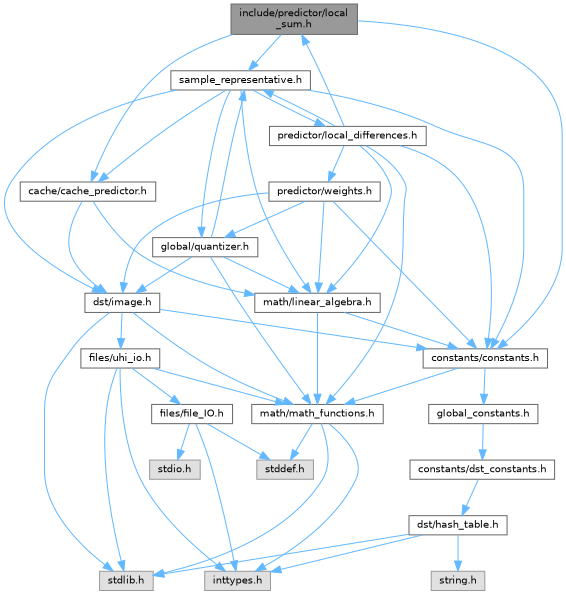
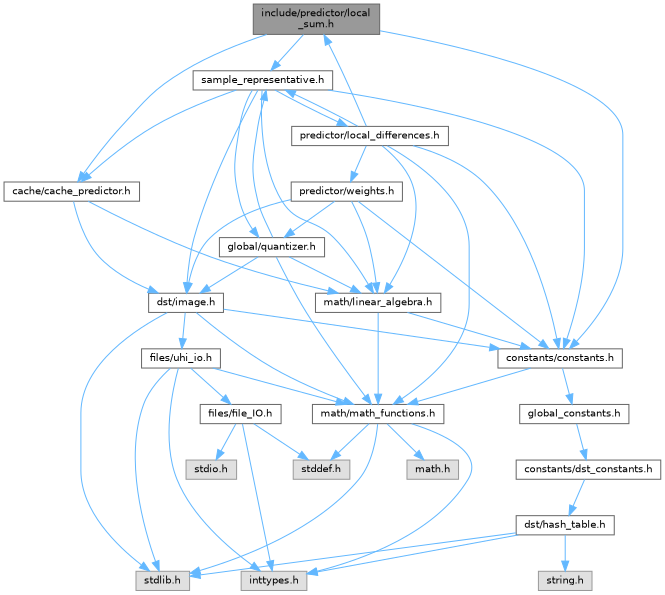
node "math.h": added
